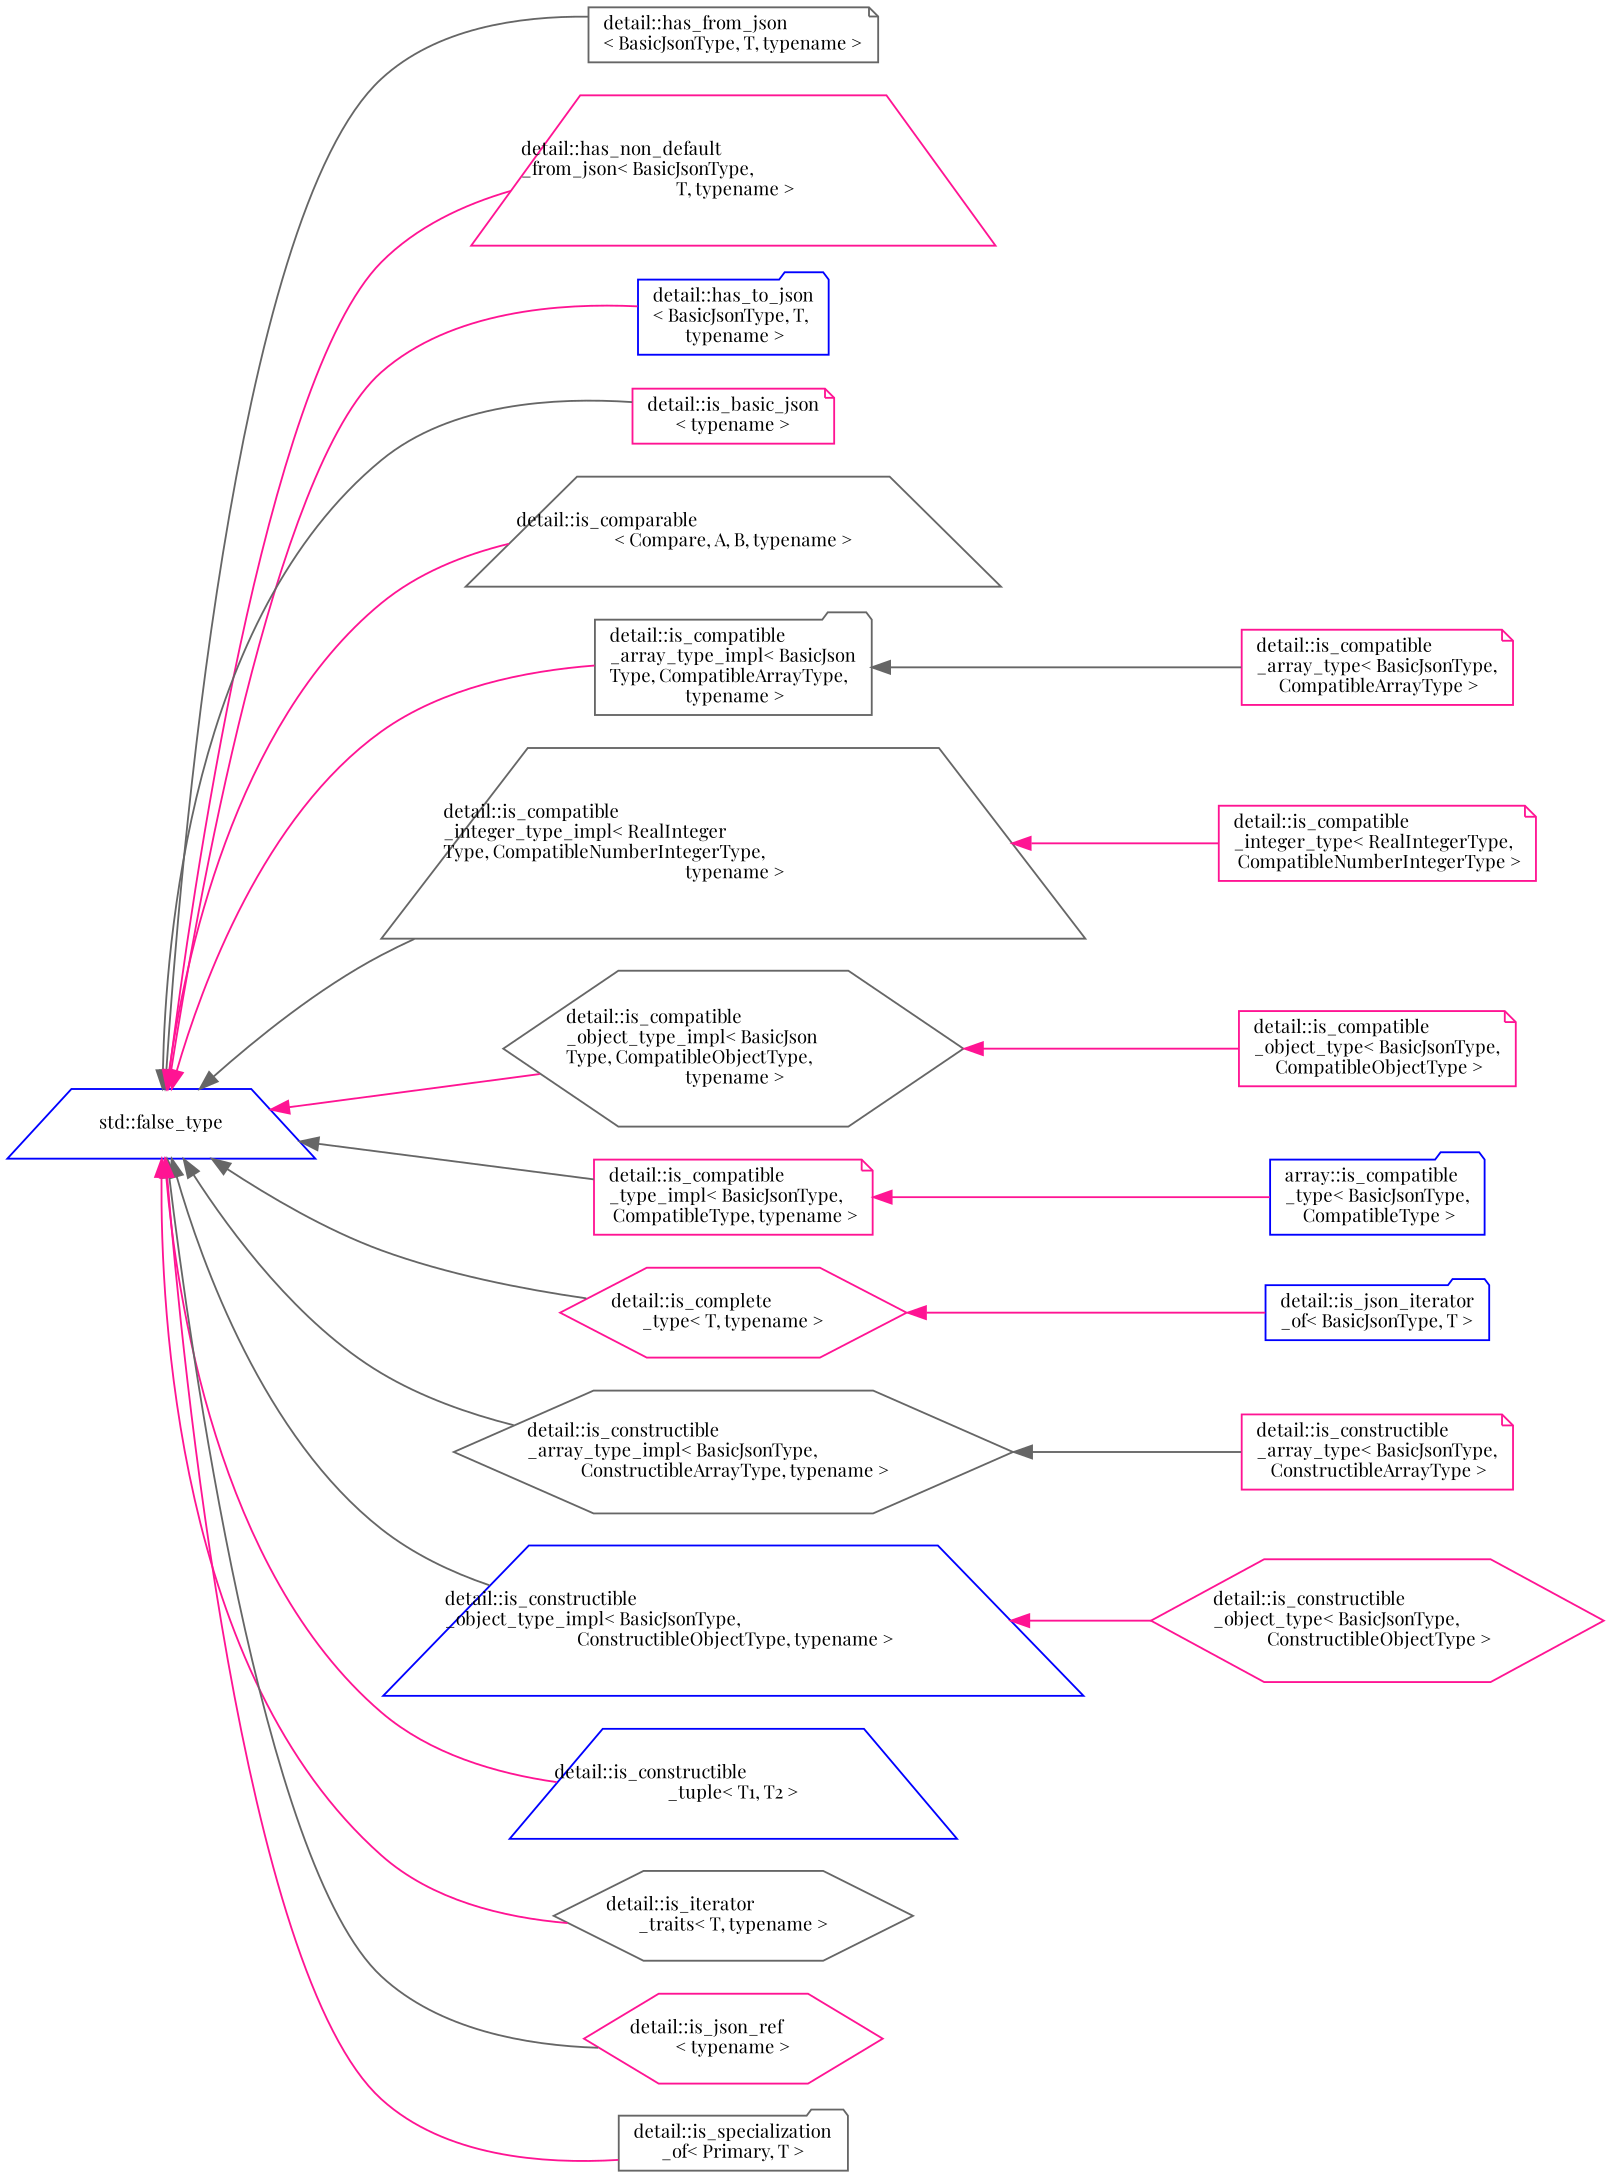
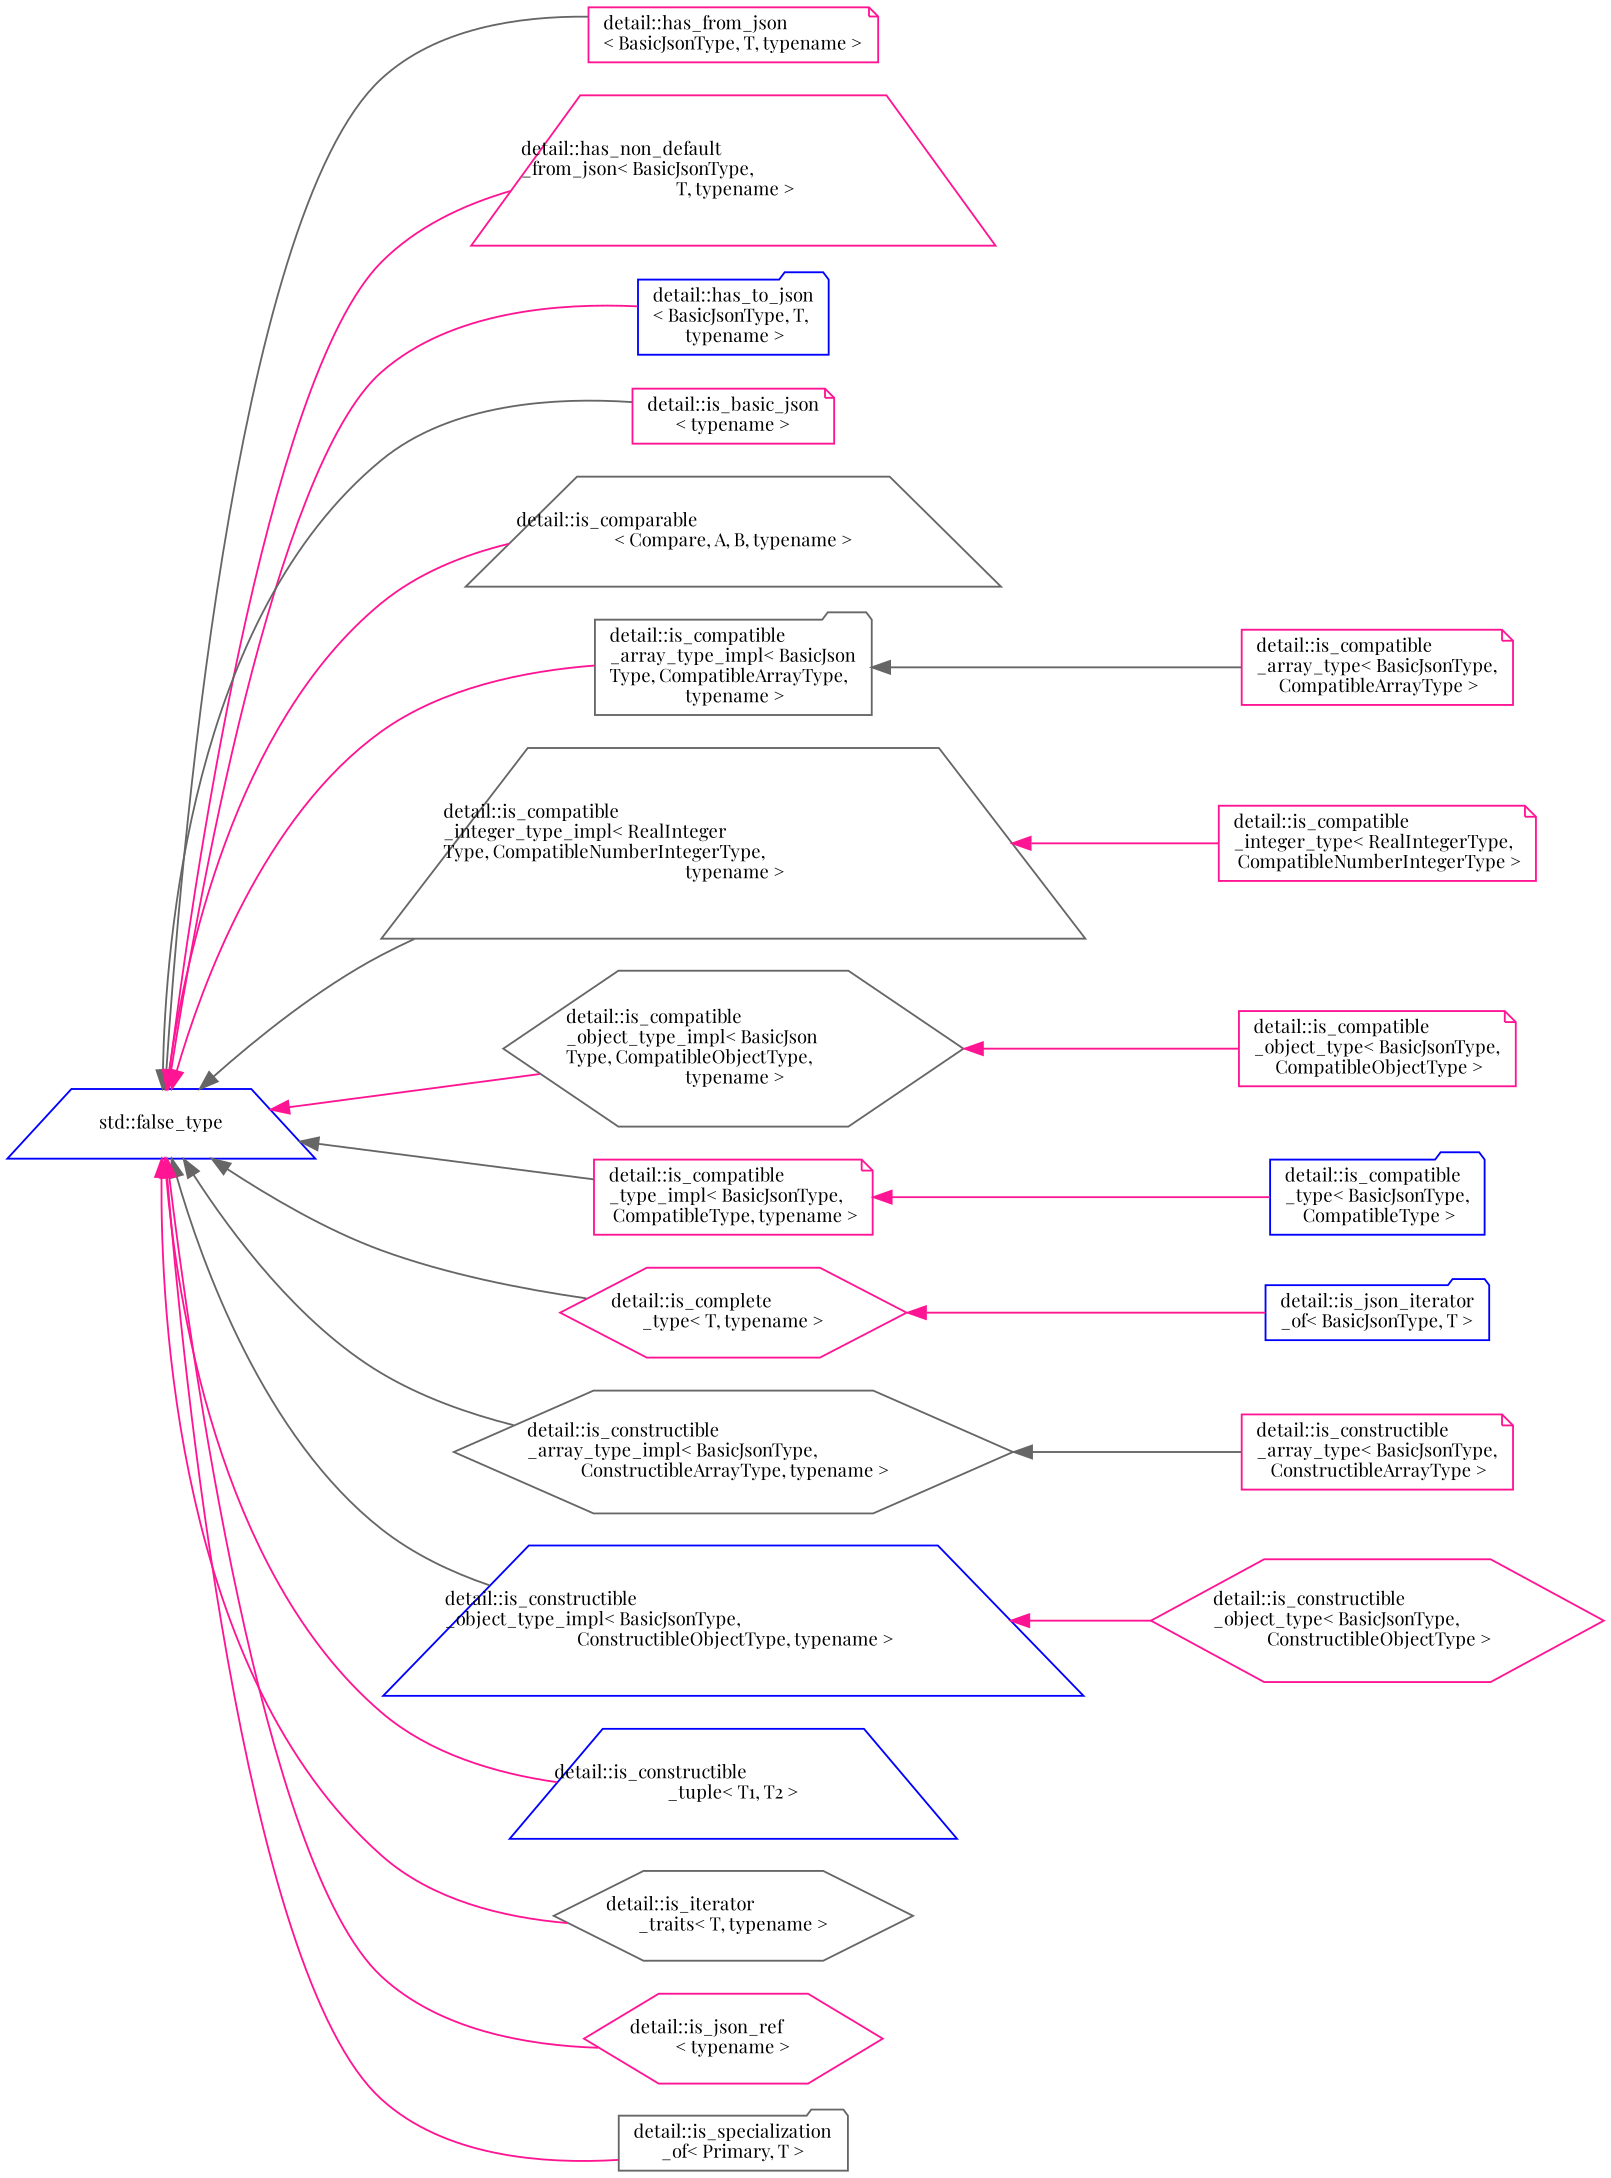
node "detail::has_from_json < BasicJsonType, T, typename >": color gray40 -> deeppink
node "array::is_compatible _type< BasicJsonType, CompatibleType >": label "array::is_compatible _type< BasicJsonType, CompatibleType >" -> "detail::is_compatible _type< BasicJsonType, CompatibleType >"
edge "detail::is_json_ref < typename >" -> "std::false_type": color gray40 -> deeppink
